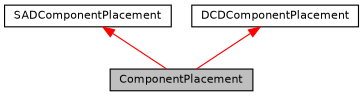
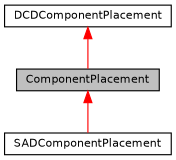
edge "ComponentPlacement" -> "SADComponentPlacement": reversed
